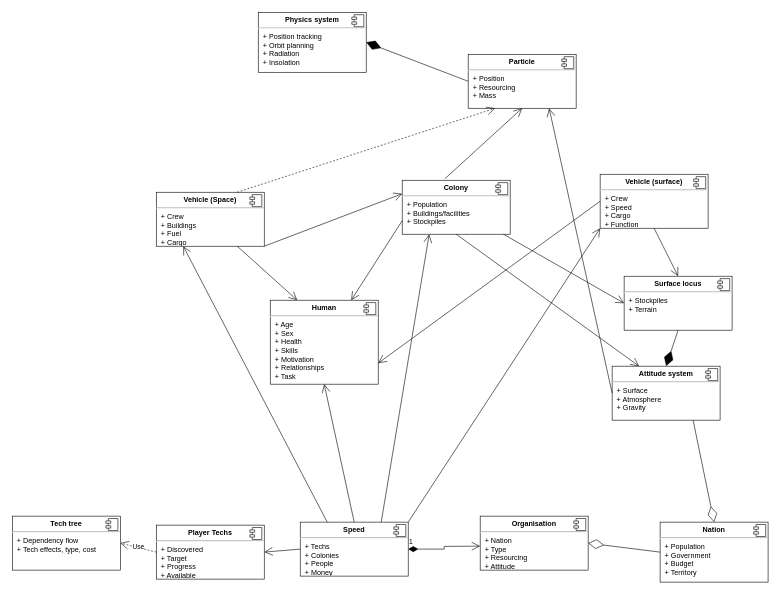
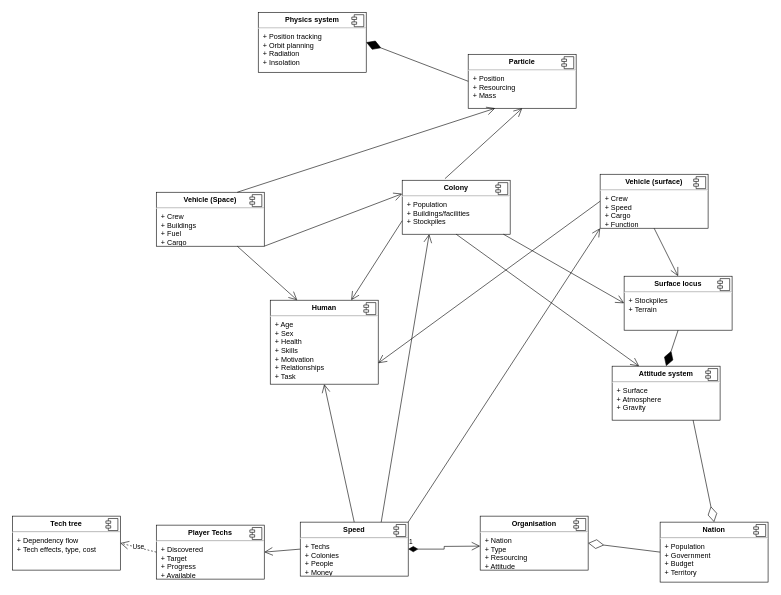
edge "Vehicle (Space) + Crew + Buildings + Fuel + Cargo" -> "Particle + Position + Resourcing + Mass": style dashed -> solid
edge "Attitude system + Surface + Atmosphere + Gravity" -> "Particle + Position + Resourcing + Mass": removed
edge "Speed + Techs + Colonies + People + Money" -> "Vehicle (Space) + Crew + Buildings + Fuel + Cargo": removed
